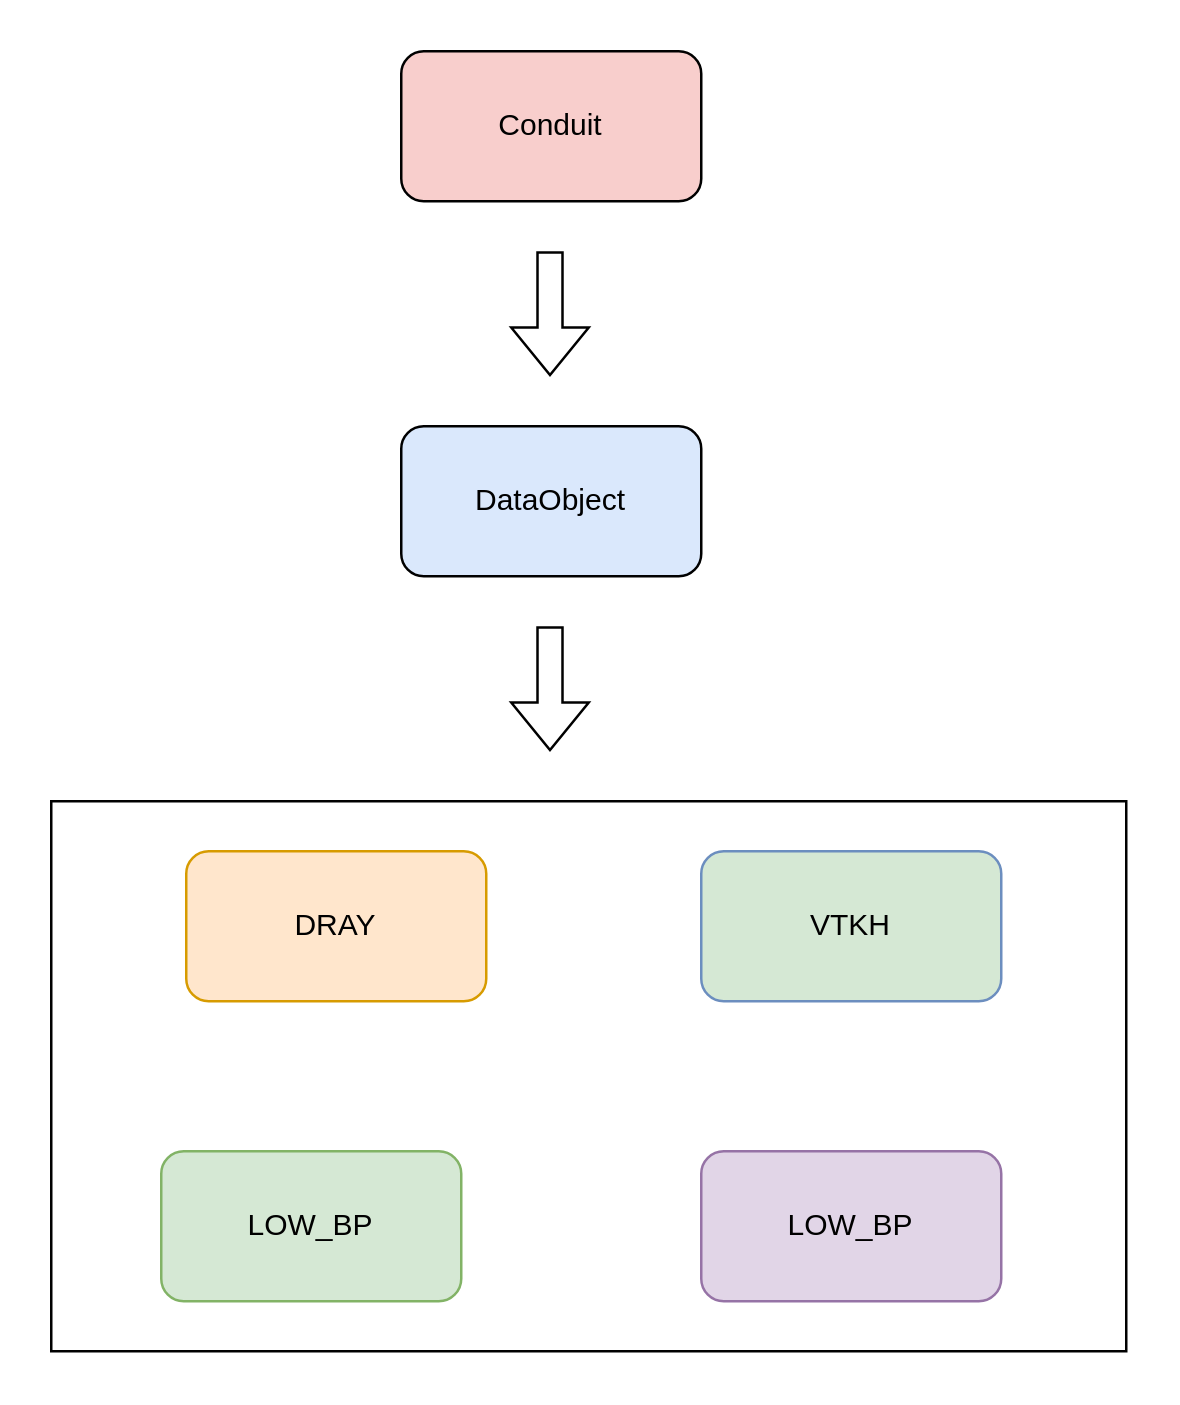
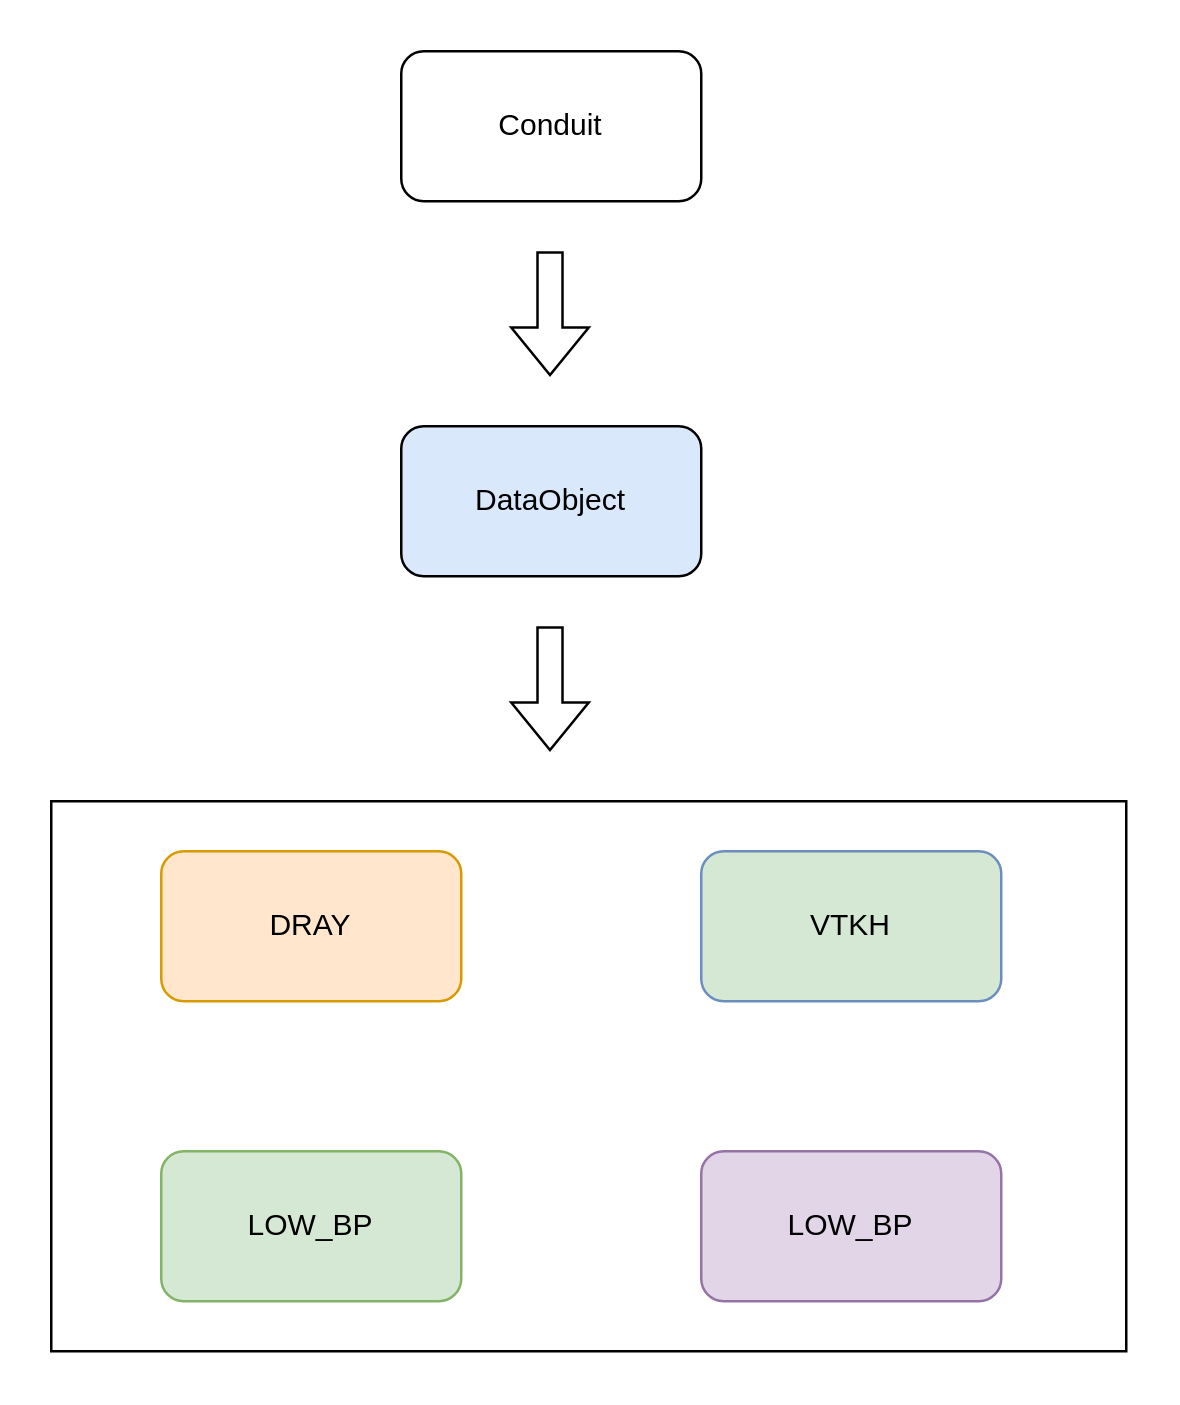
node "Conduit": fillcolor #f8cecc -> #ffffff
node "DRAY": moved (336, 926) -> (311, 926)
